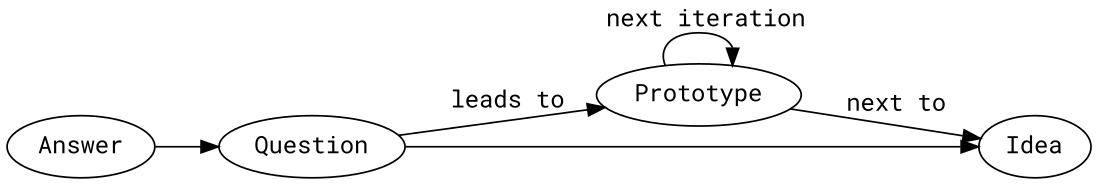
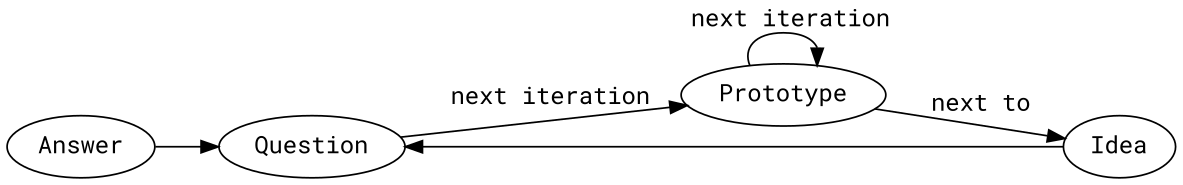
edge "Question" -> "Prototype": label " leads to" -> " next iteration"
edge "Question" -> "Idea": reversed
